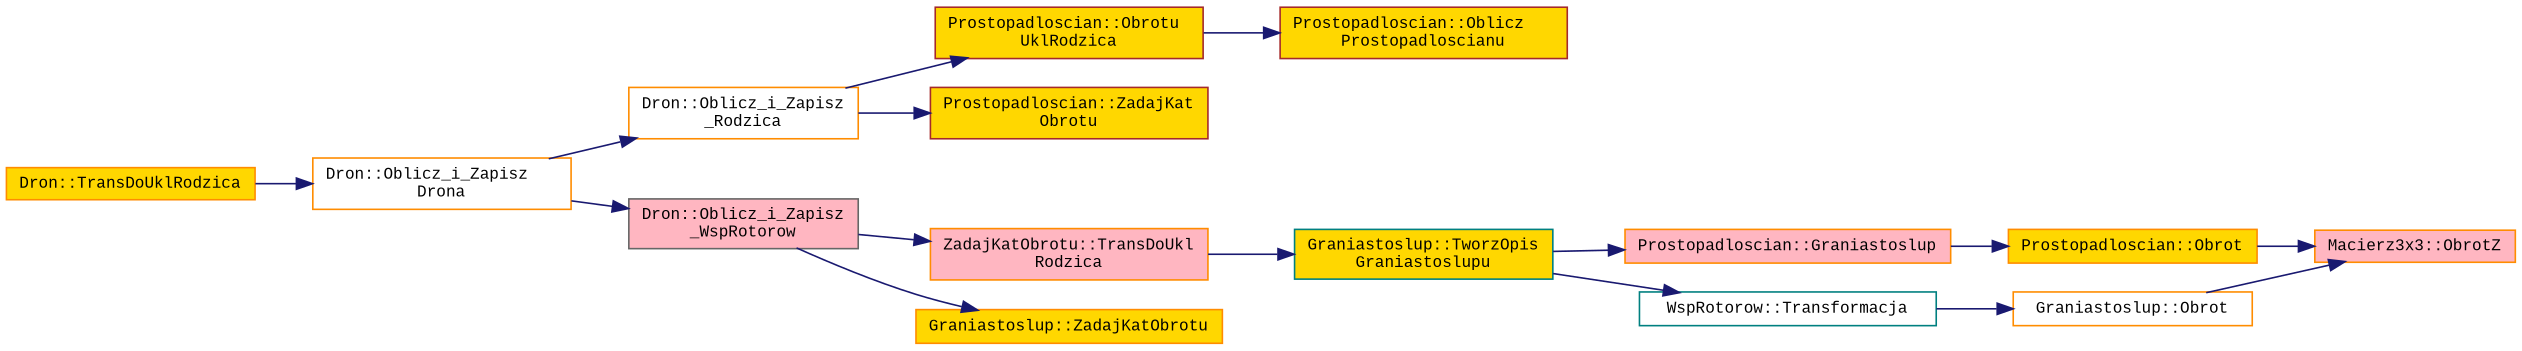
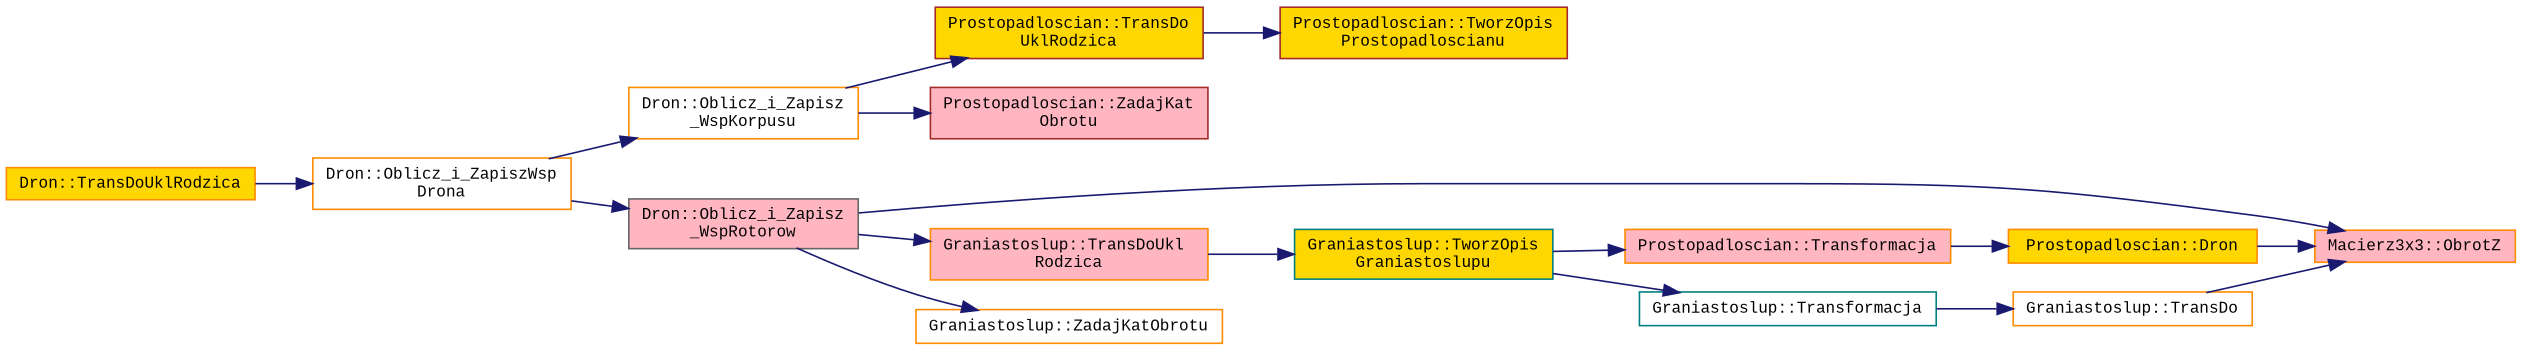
node "Prostopadloscian::Obrotu UklRodzica": label "Prostopadloscian::Obrotu UklRodzica" -> "Prostopadloscian::TransDo UklRodzica"
node "Prostopadloscian::Oblicz Prostopadloscianu": label "Prostopadloscian::Oblicz Prostopadloscianu" -> "Prostopadloscian::TworzOpis Prostopadloscianu"
node "Dron::Oblicz_i_Zapisz _Rodzica": label "Dron::Oblicz_i_Zapisz _Rodzica" -> "Dron::Oblicz_i_Zapisz _WspKorpusu"
node "Prostopadloscian::ZadajKat Obrotu": fillcolor gold -> lightpink
node "Dron::Oblicz_i_Zapisz Drona": label "Dron::Oblicz_i_Zapisz Drona" -> "Dron::Oblicz_i_ZapiszWsp Drona"
edge "Dron::Oblicz_i_Zapisz _WspRotorow" -> "Macierz3x3::ObrotZ": added
node "Prostopadloscian::Graniastoslup": label "Prostopadloscian::Graniastoslup" -> "Prostopadloscian::Transformacja"
node "Prostopadloscian::Obrot": label "Prostopadloscian::Obrot" -> "Prostopadloscian::Dron"
node "ZadajKatObrotu::TransDoUkl Rodzica": label "ZadajKatObrotu::TransDoUkl Rodzica" -> "Graniastoslup::TransDoUkl Rodzica"
node "WspRotorow::Transformacja": label "WspRotorow::Transformacja" -> "Graniastoslup::Transformacja"
node "Graniastoslup::Obrot": label "Graniastoslup::Obrot" -> "Graniastoslup::TransDo"
node "Graniastoslup::ZadajKatObrotu": fillcolor gold -> white
